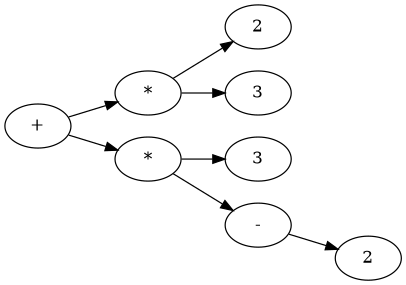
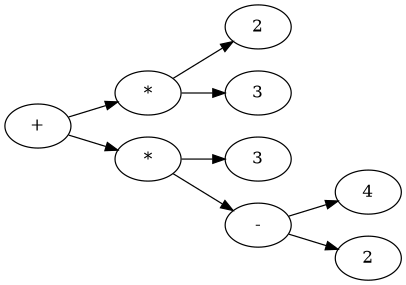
node "4": added
